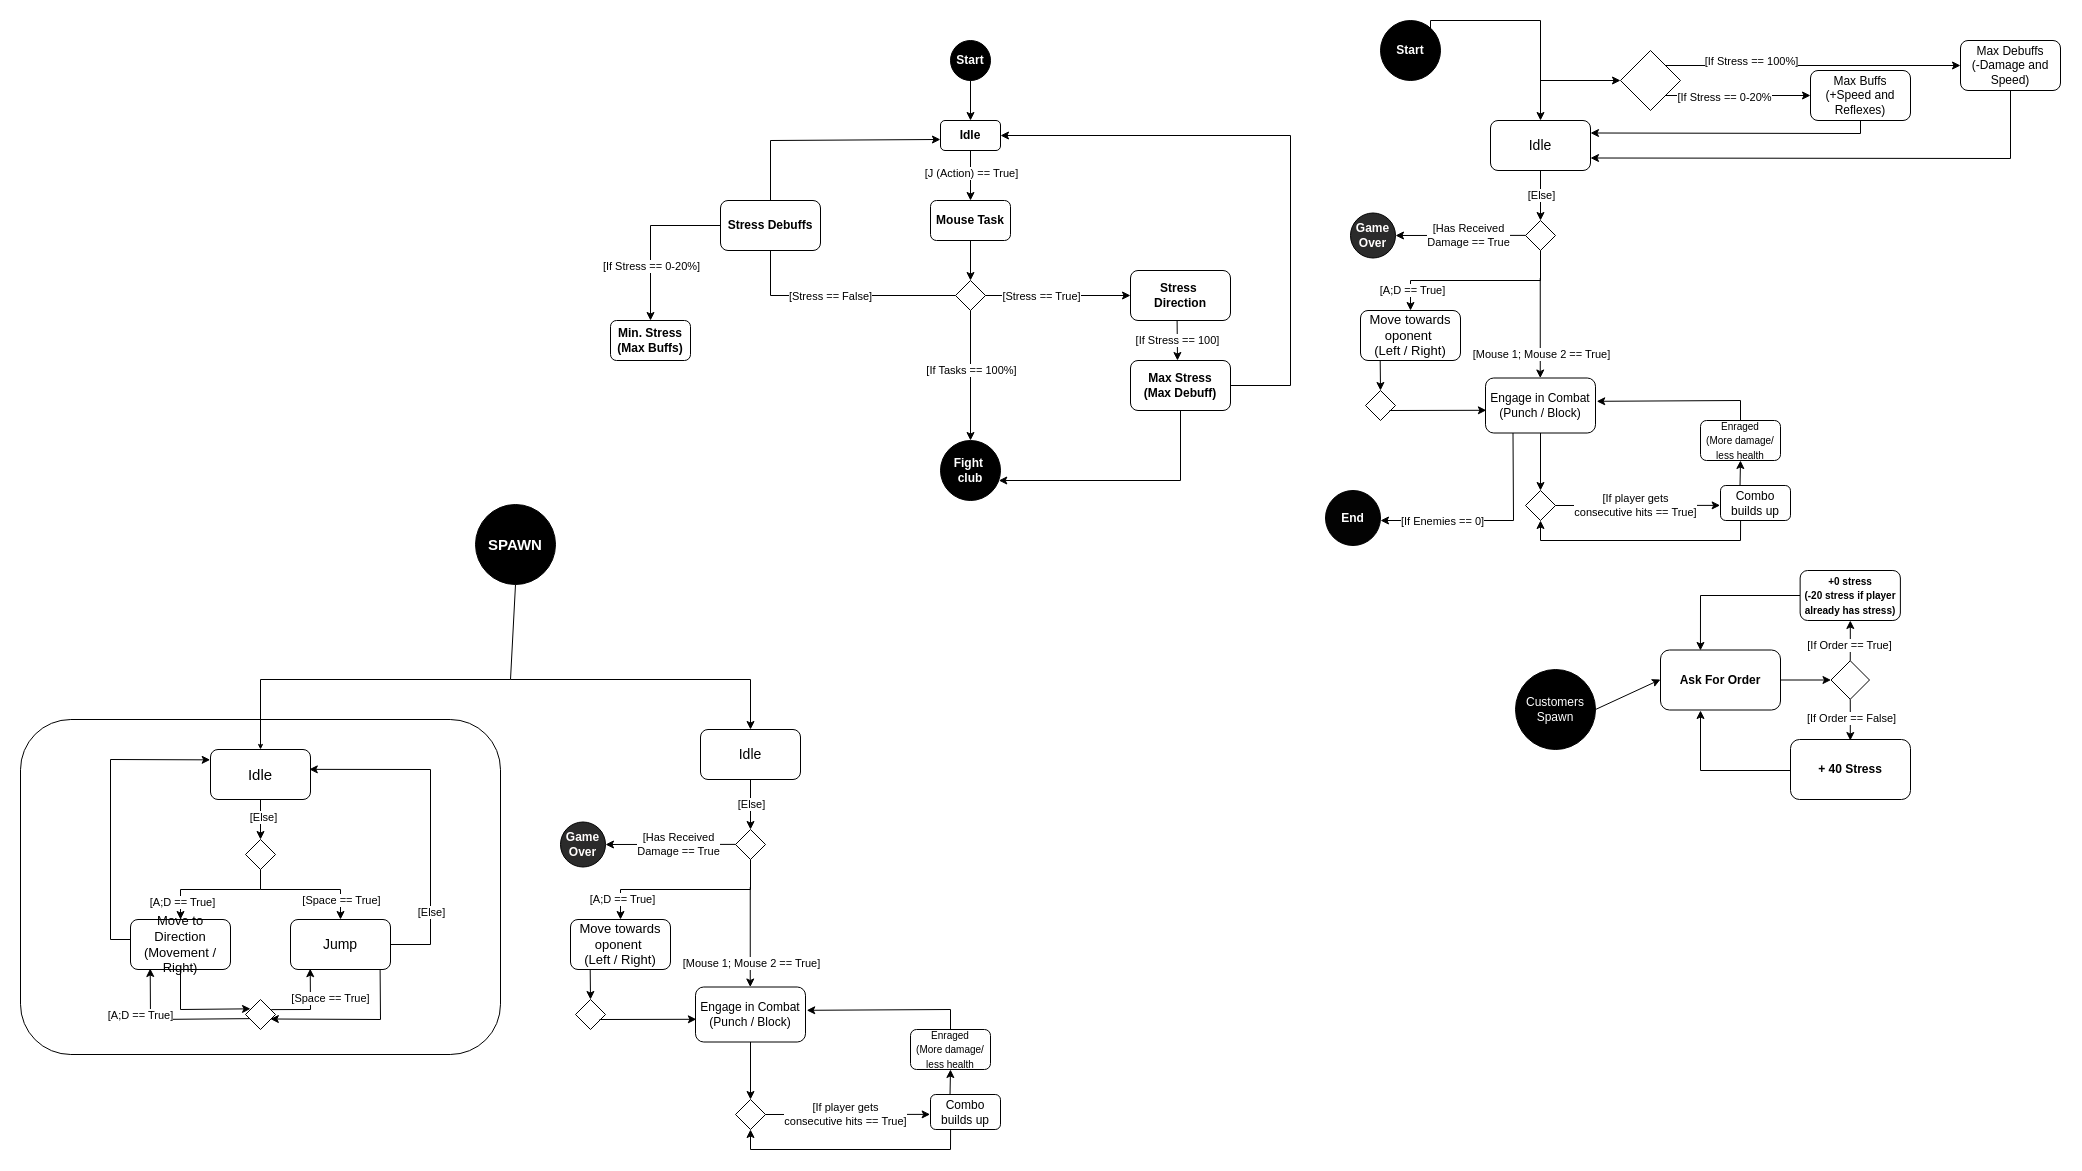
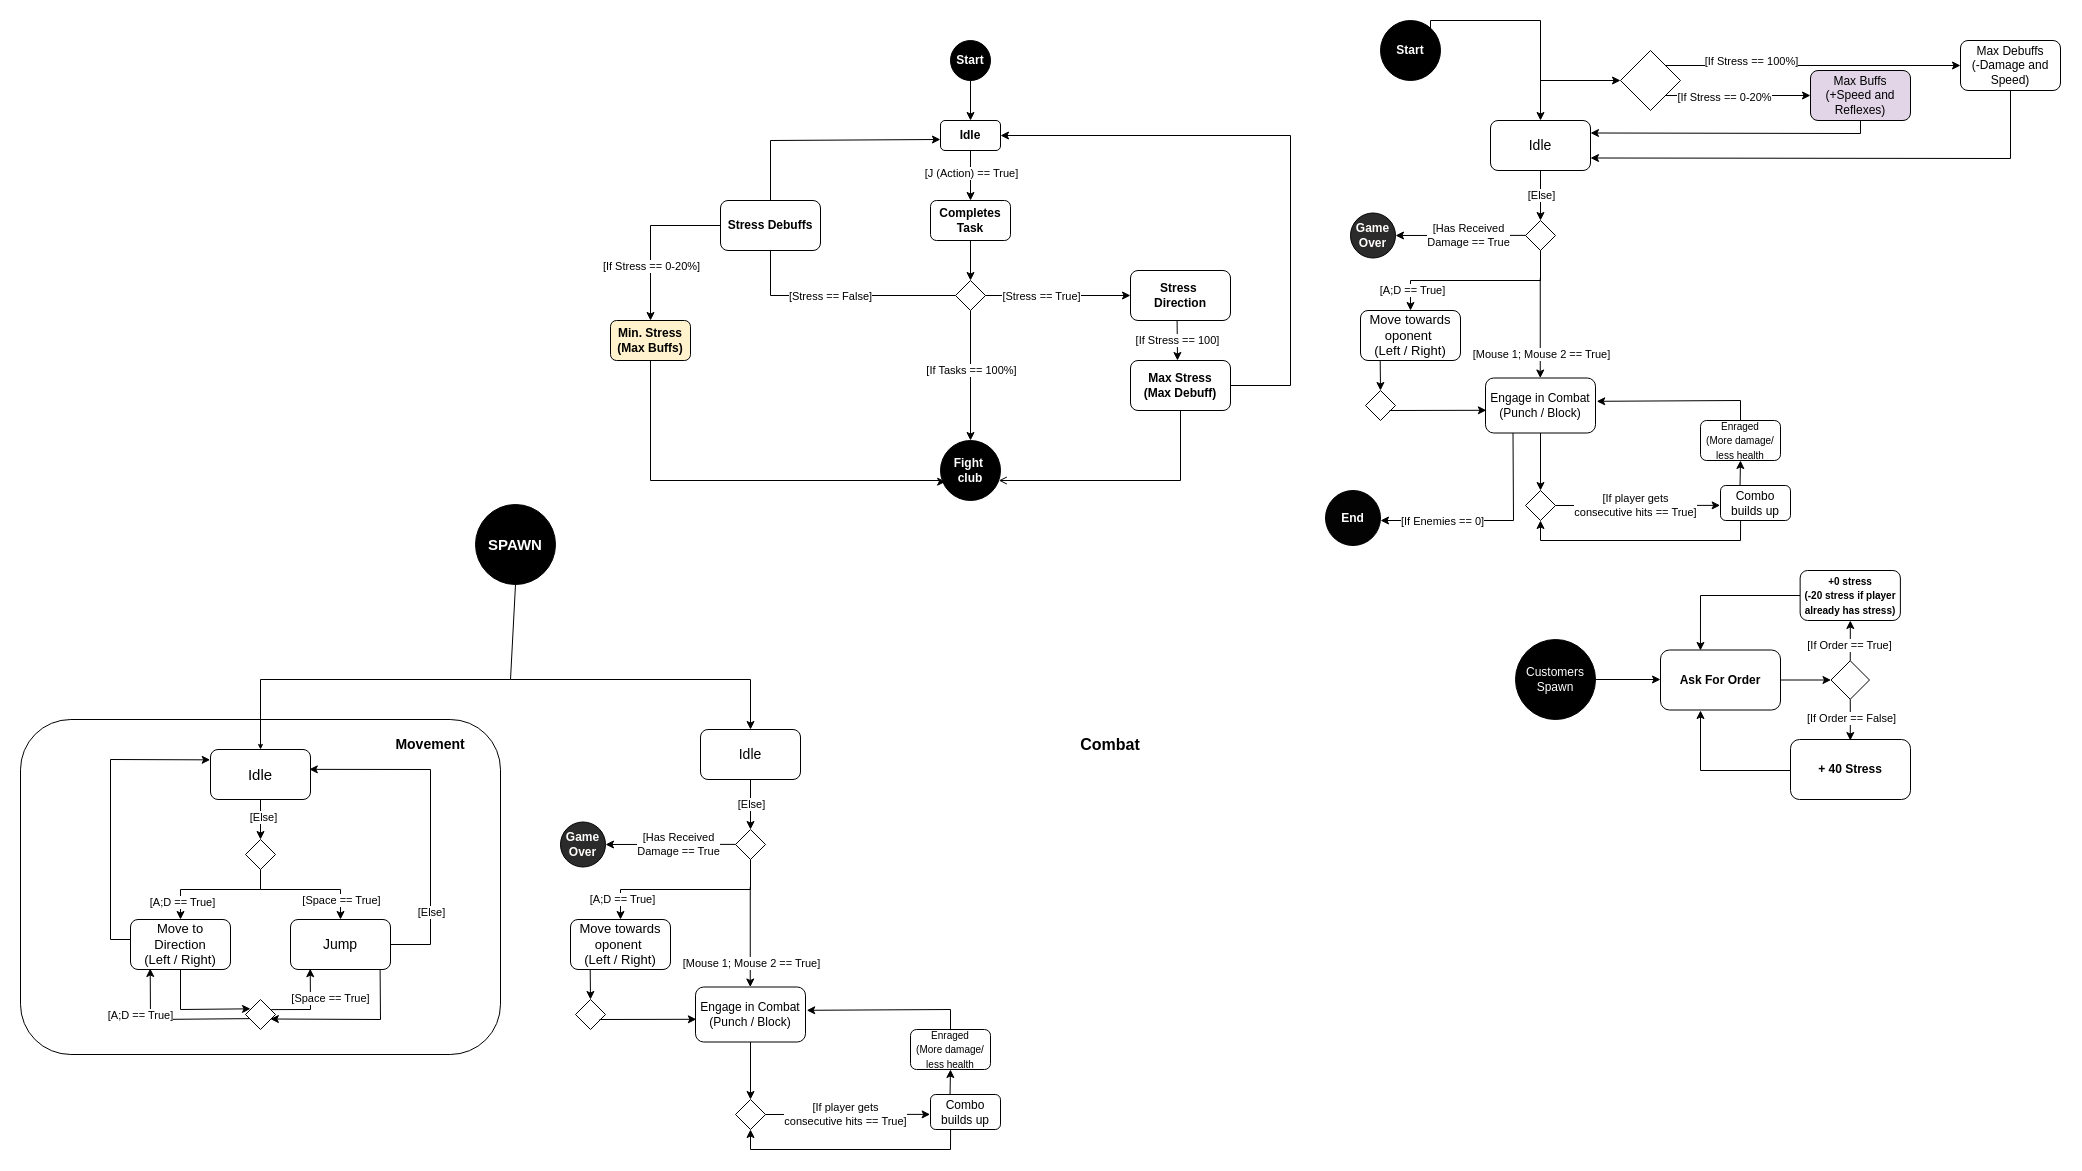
node "Max Buffs (+Speed and Reflexes)": fillcolor #ffffff -> #e1d5e7
node "Mouse Task": label "Mouse Task" -> "Completes Task"
node "Min. Stress (Max Buffs)": fillcolor #ffffff -> #fff2cc
edge "Min. Stress (Max Buffs)" -> "Fight club": added
edge "Max Stress (Max Debuff)" -> "Fight club": arrowhead classic -> open
node "Customers Spawn": moved (1556, 710) -> (1556, 680)
node "Movement": added
node "Combat": added
node "Move to Direction (Movement / Right)": label "Move to Direction (Movement / Right)" -> "Move to Direction (Left / Right)"
